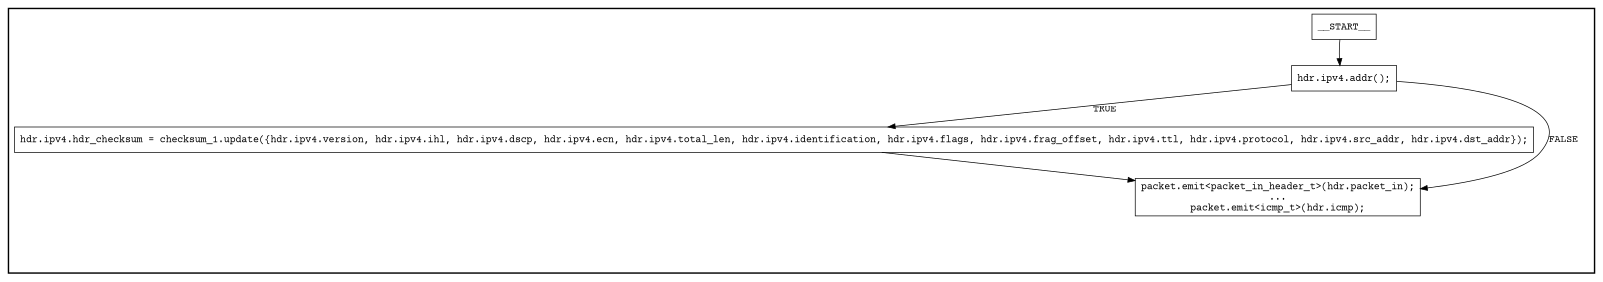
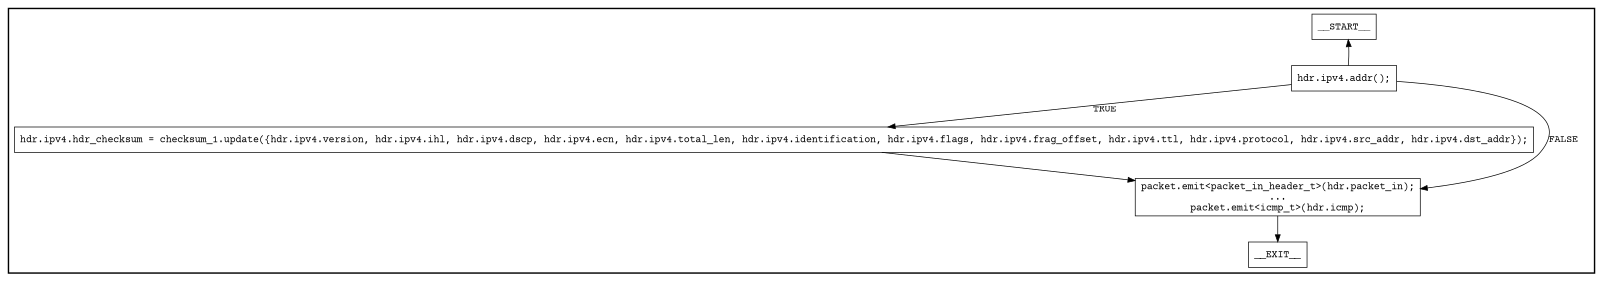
edge "__START__" -> "hdr.ipv4.addr();": reversed
node "__EXIT__": added
